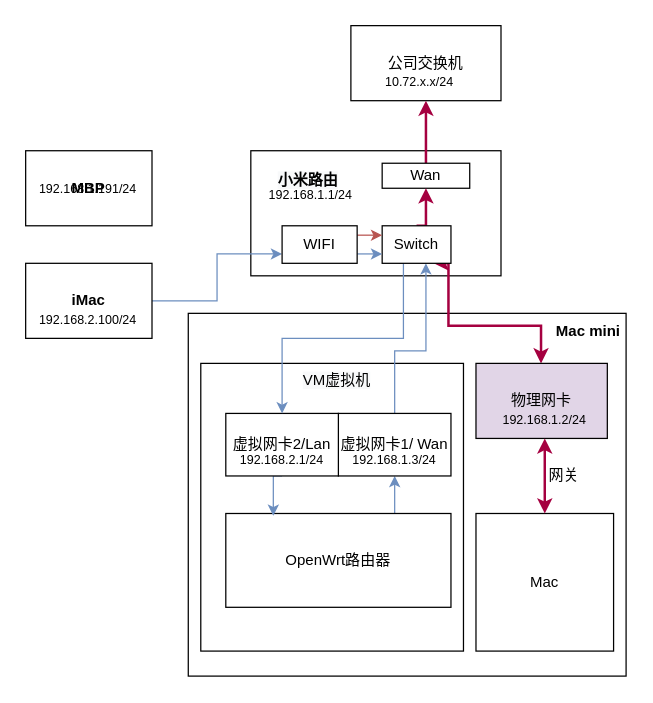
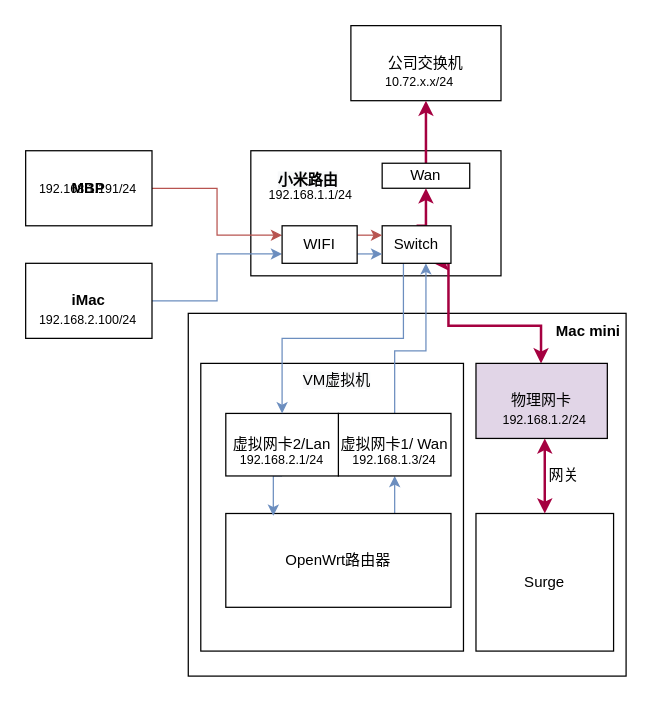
edge "MBP" -> "WIFI": added
node "Mac": label "Mac" -> "Surge"
